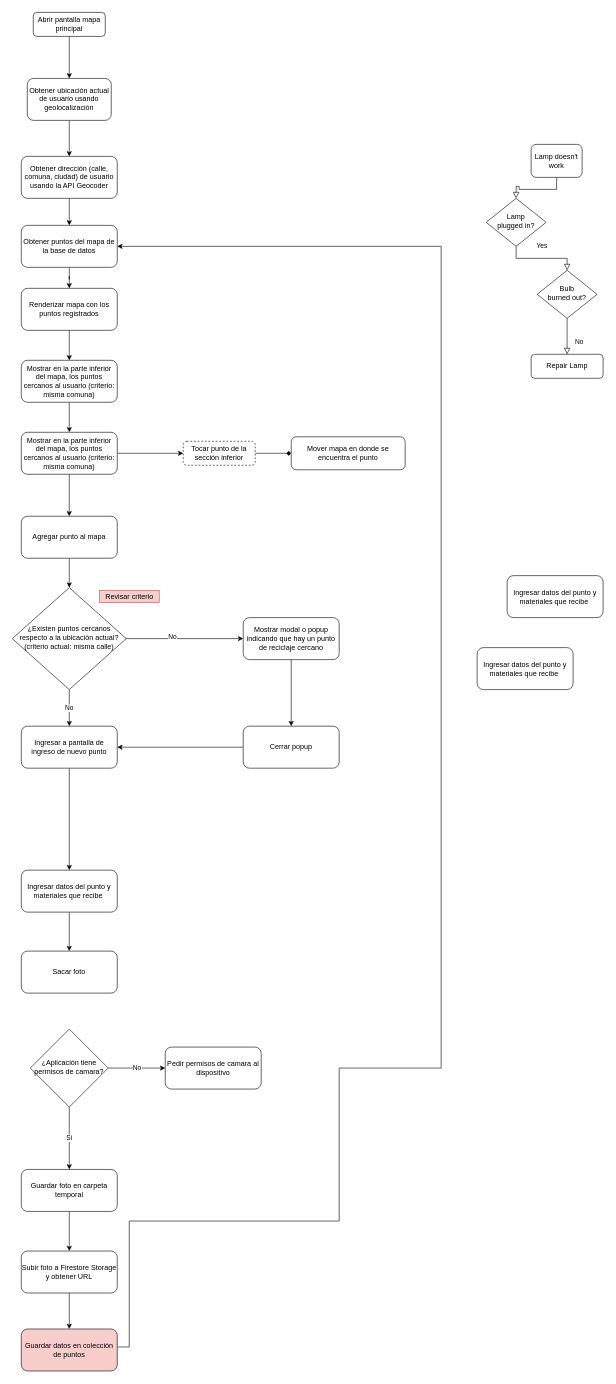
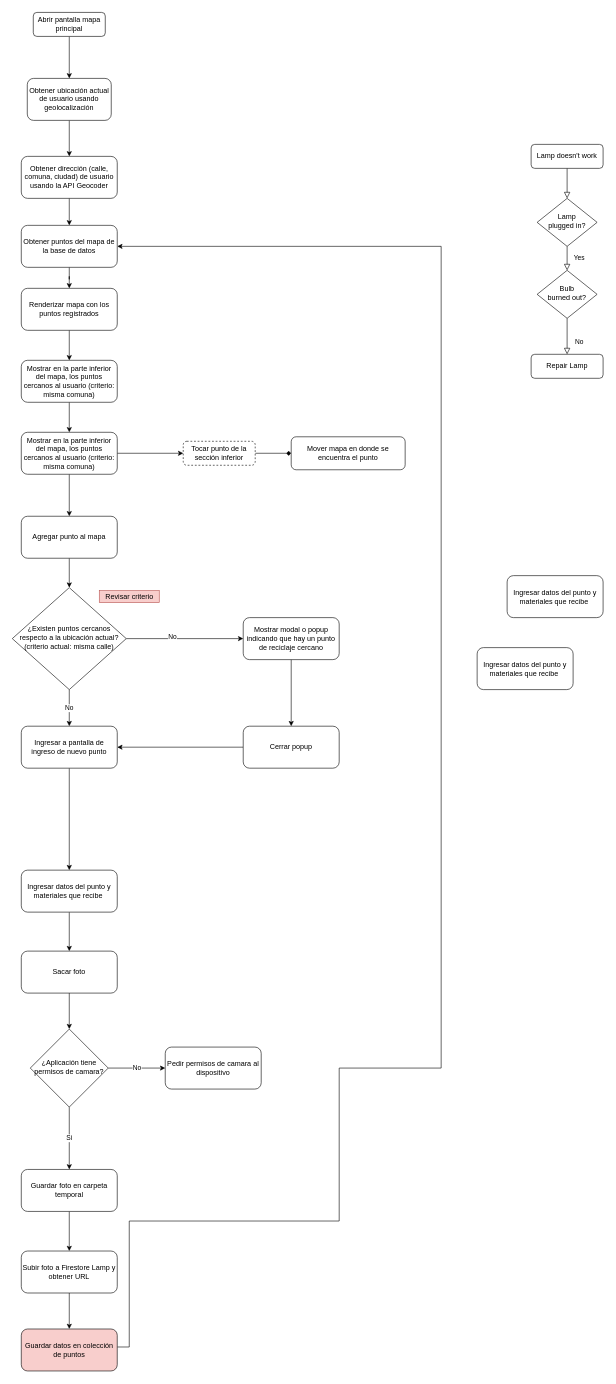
node "Lamp doesn't work": size 51x33 -> 72x24
node "Lamp plugged in?": moved (516, 222) -> (567, 222)
edge "Sacar foto" -> "¿Aplicación tiene permisos de camara?": added
node "Subir foto a Firestore Storage y obtener URL": label "Subir foto a Firestore Storage y obtener URL" -> "Subir foto a Firestore Lamp y obtener URL"
